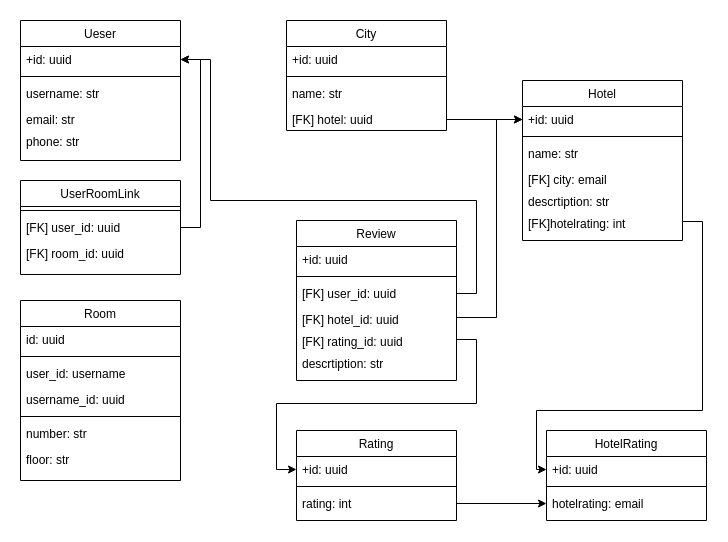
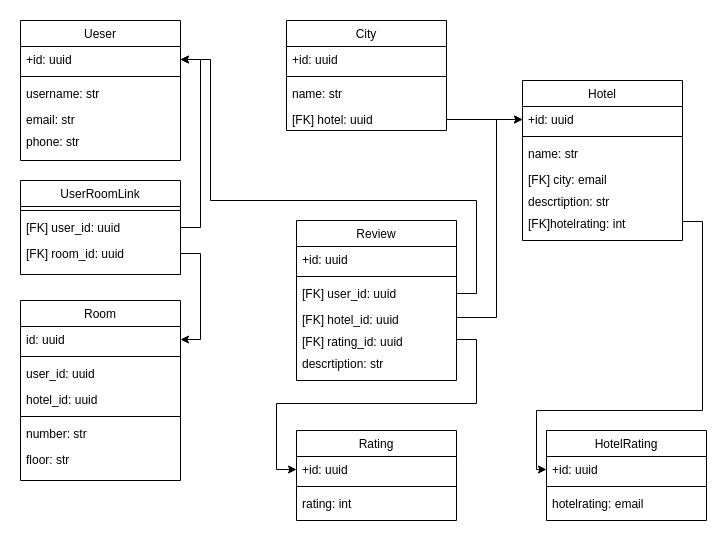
edge "[FK] room_id: uuid" -> "id: uuid": added
node "user_id: username": label "user_id: username" -> "user_id: uuid"
node "username_id: uuid": label "username_id: uuid" -> "hotel_id: uuid"
edge "Rating" -> "hotelrating: email": removed
